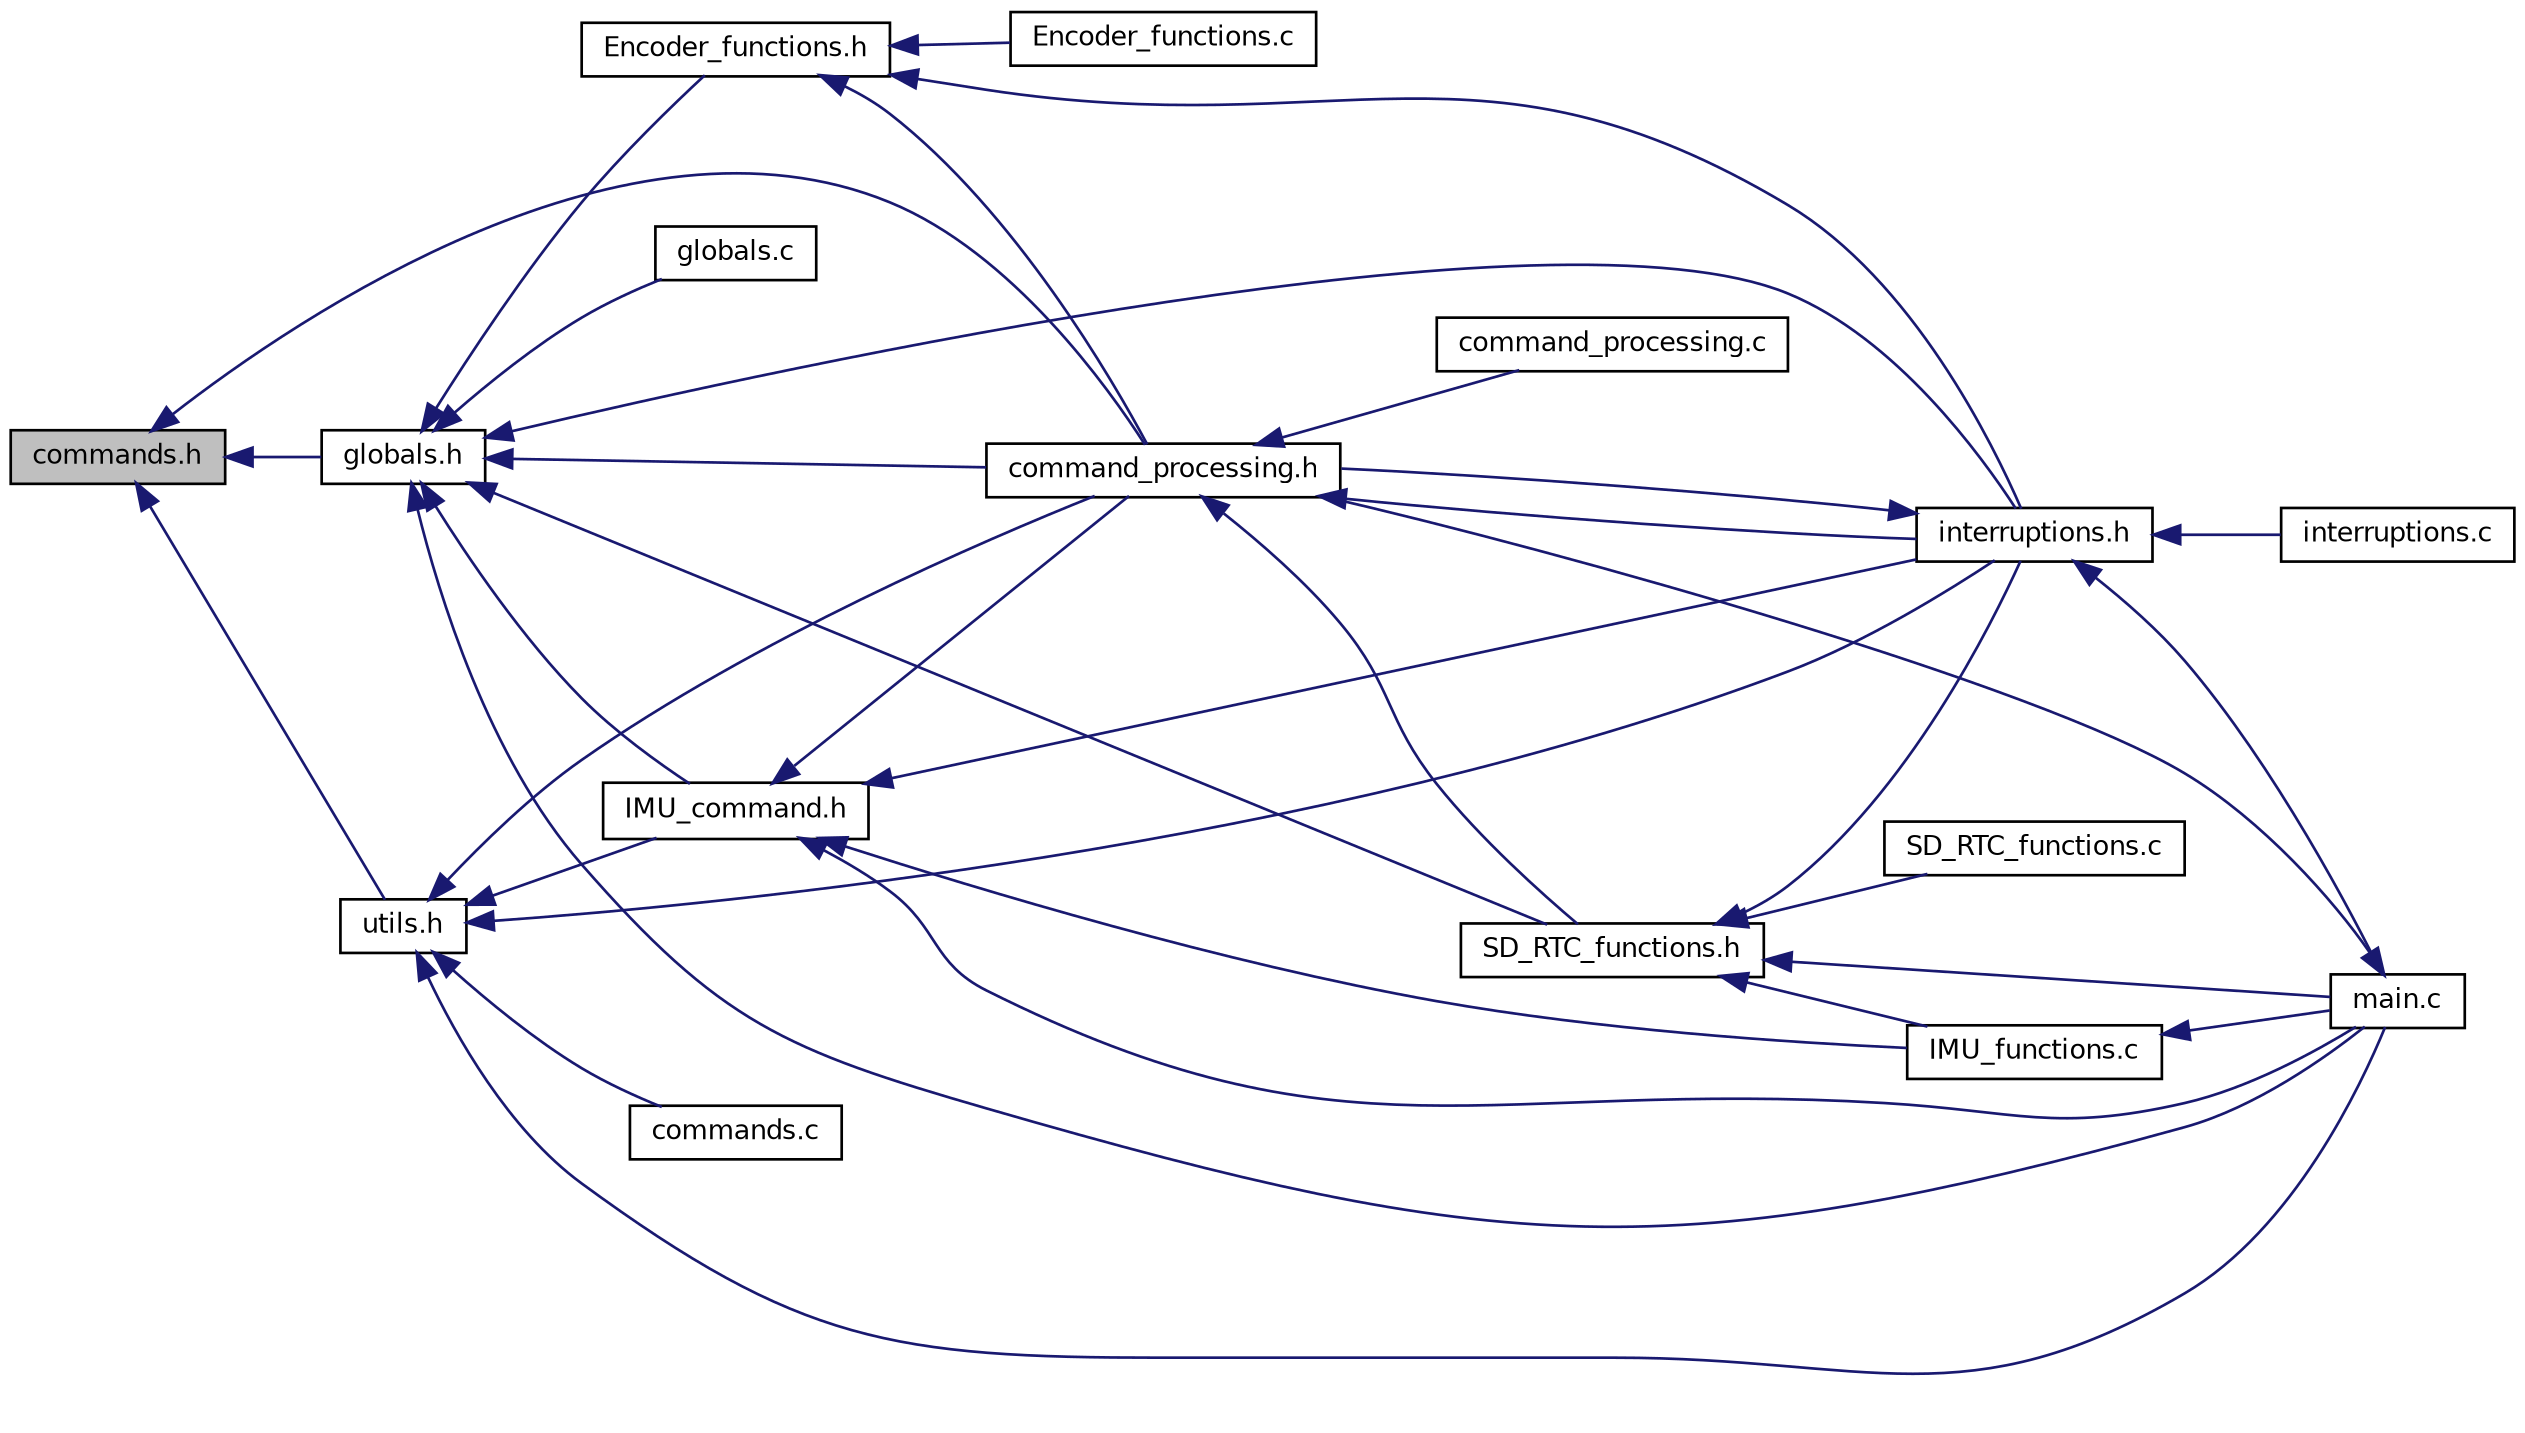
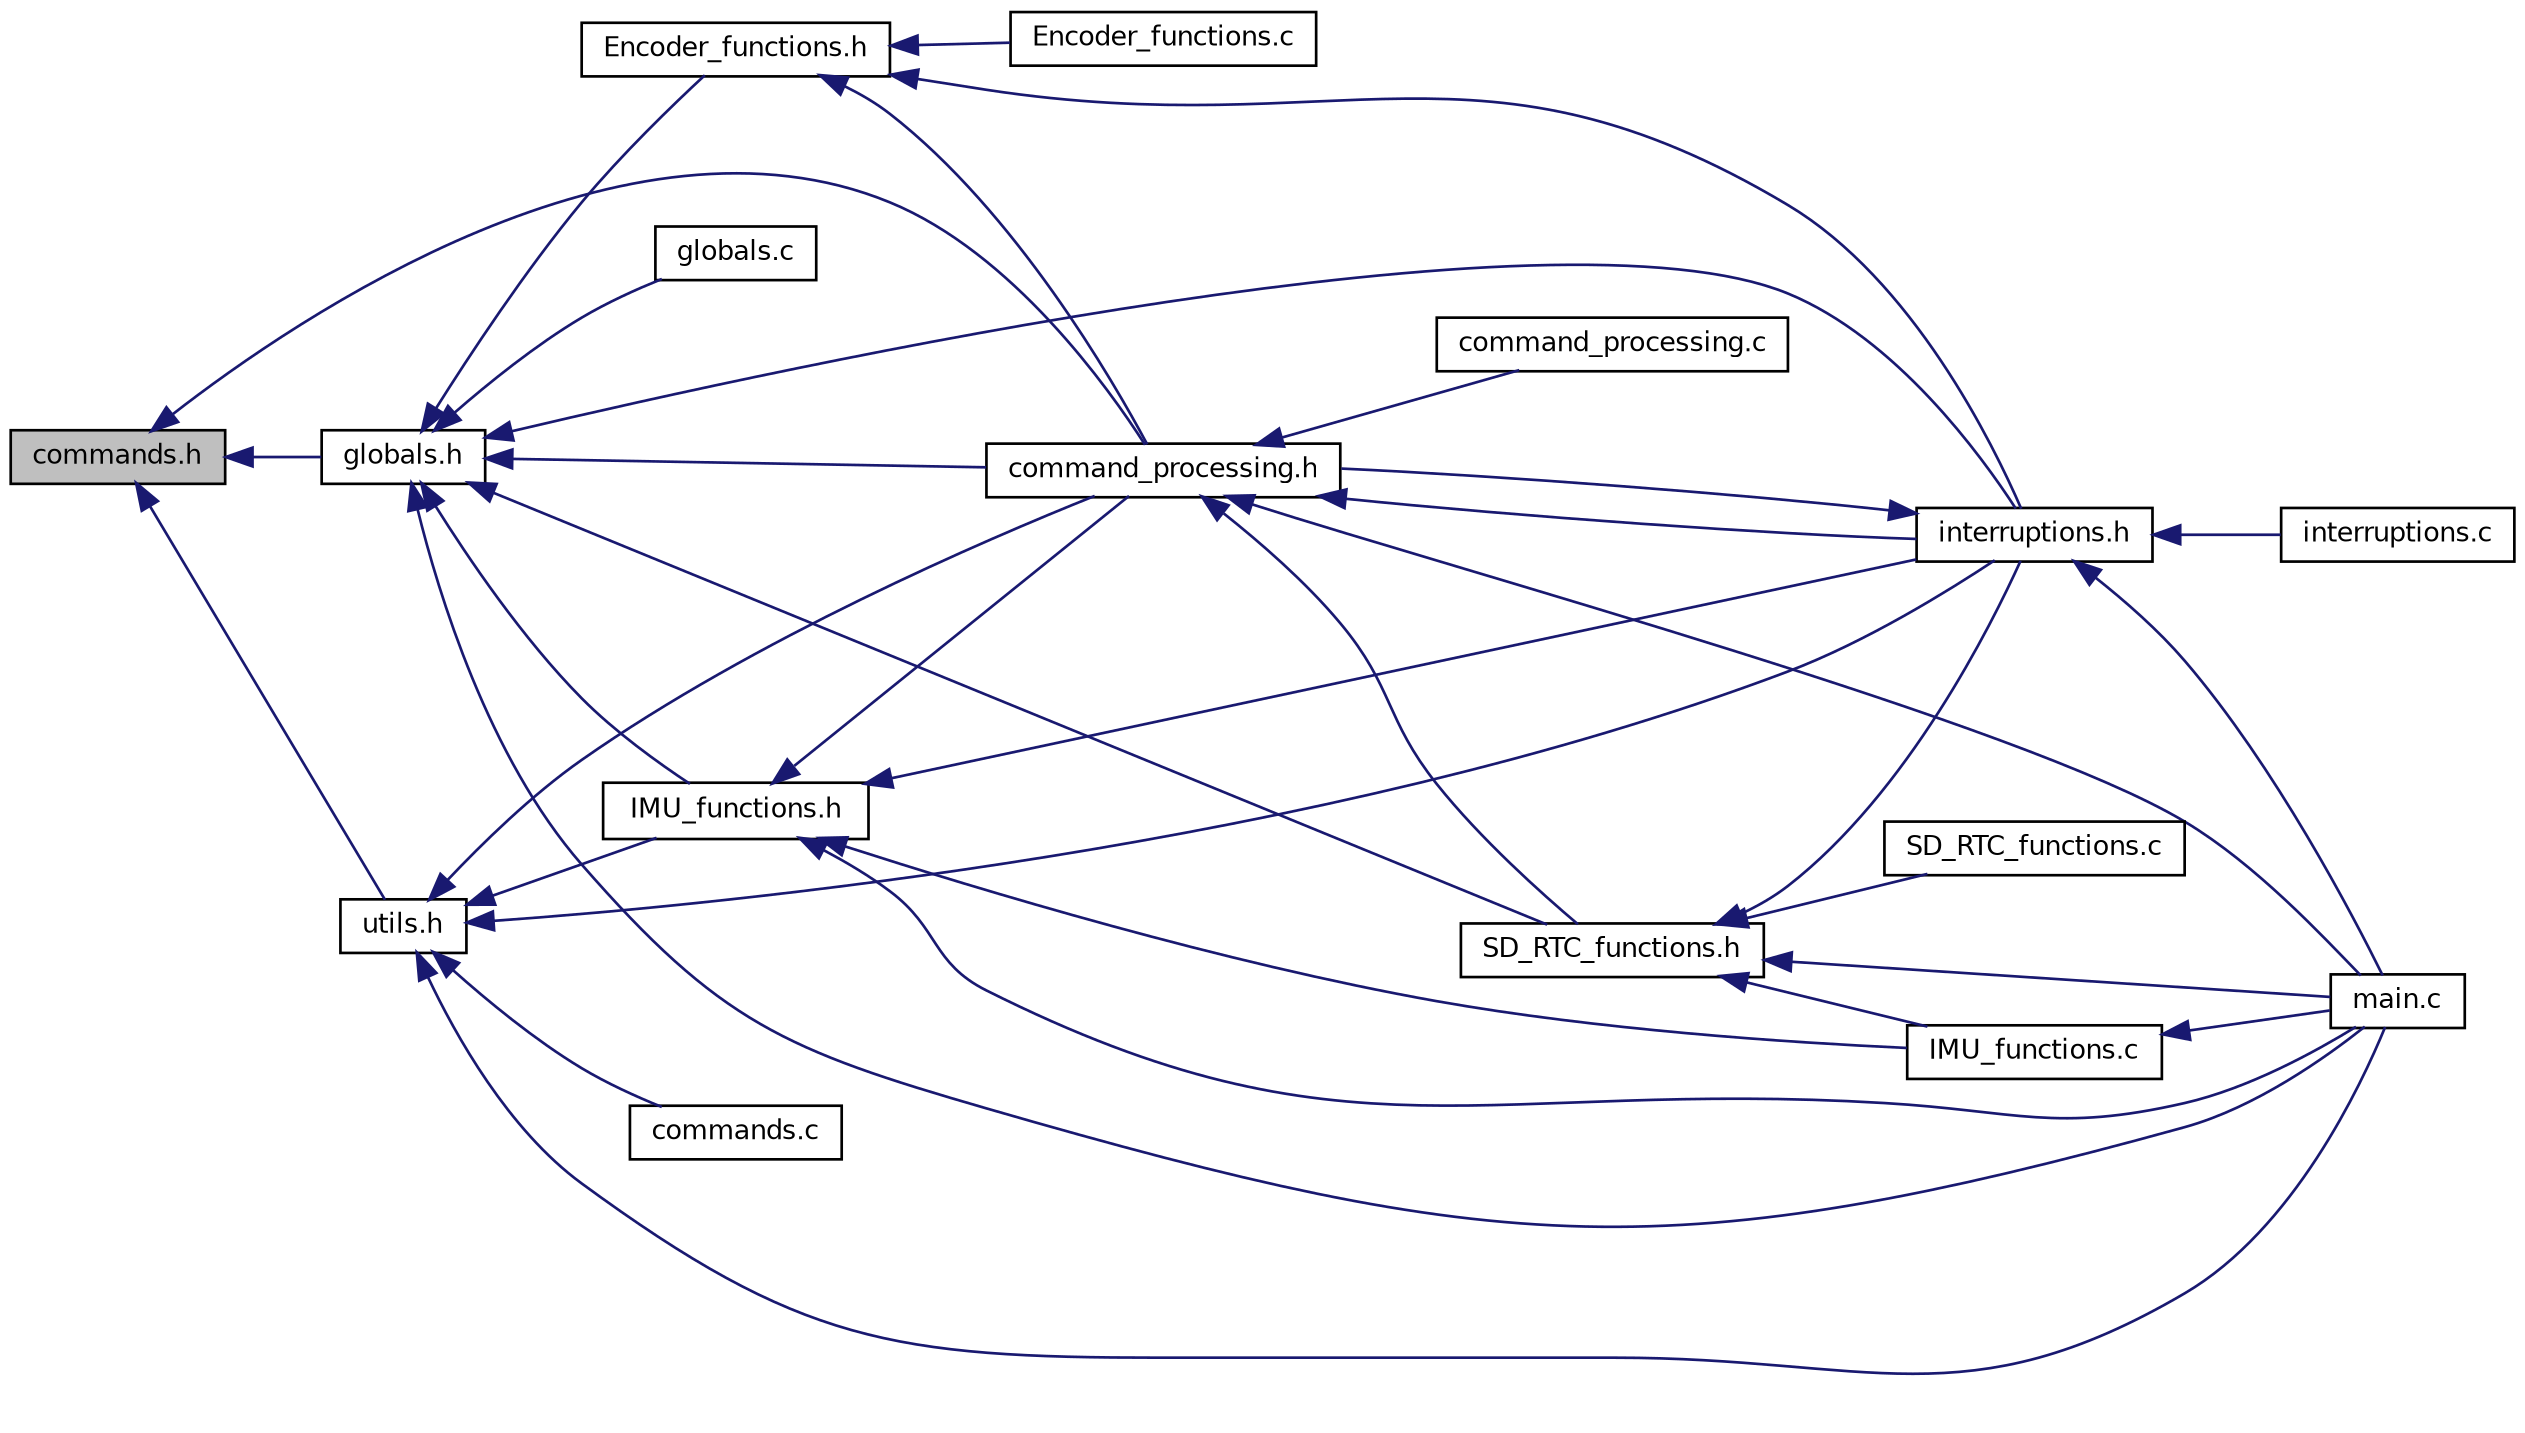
edge "command_processing.h" -> "main.c": reversed
node "IMU_command.h": label "IMU_command.h" -> "IMU_functions.h"
